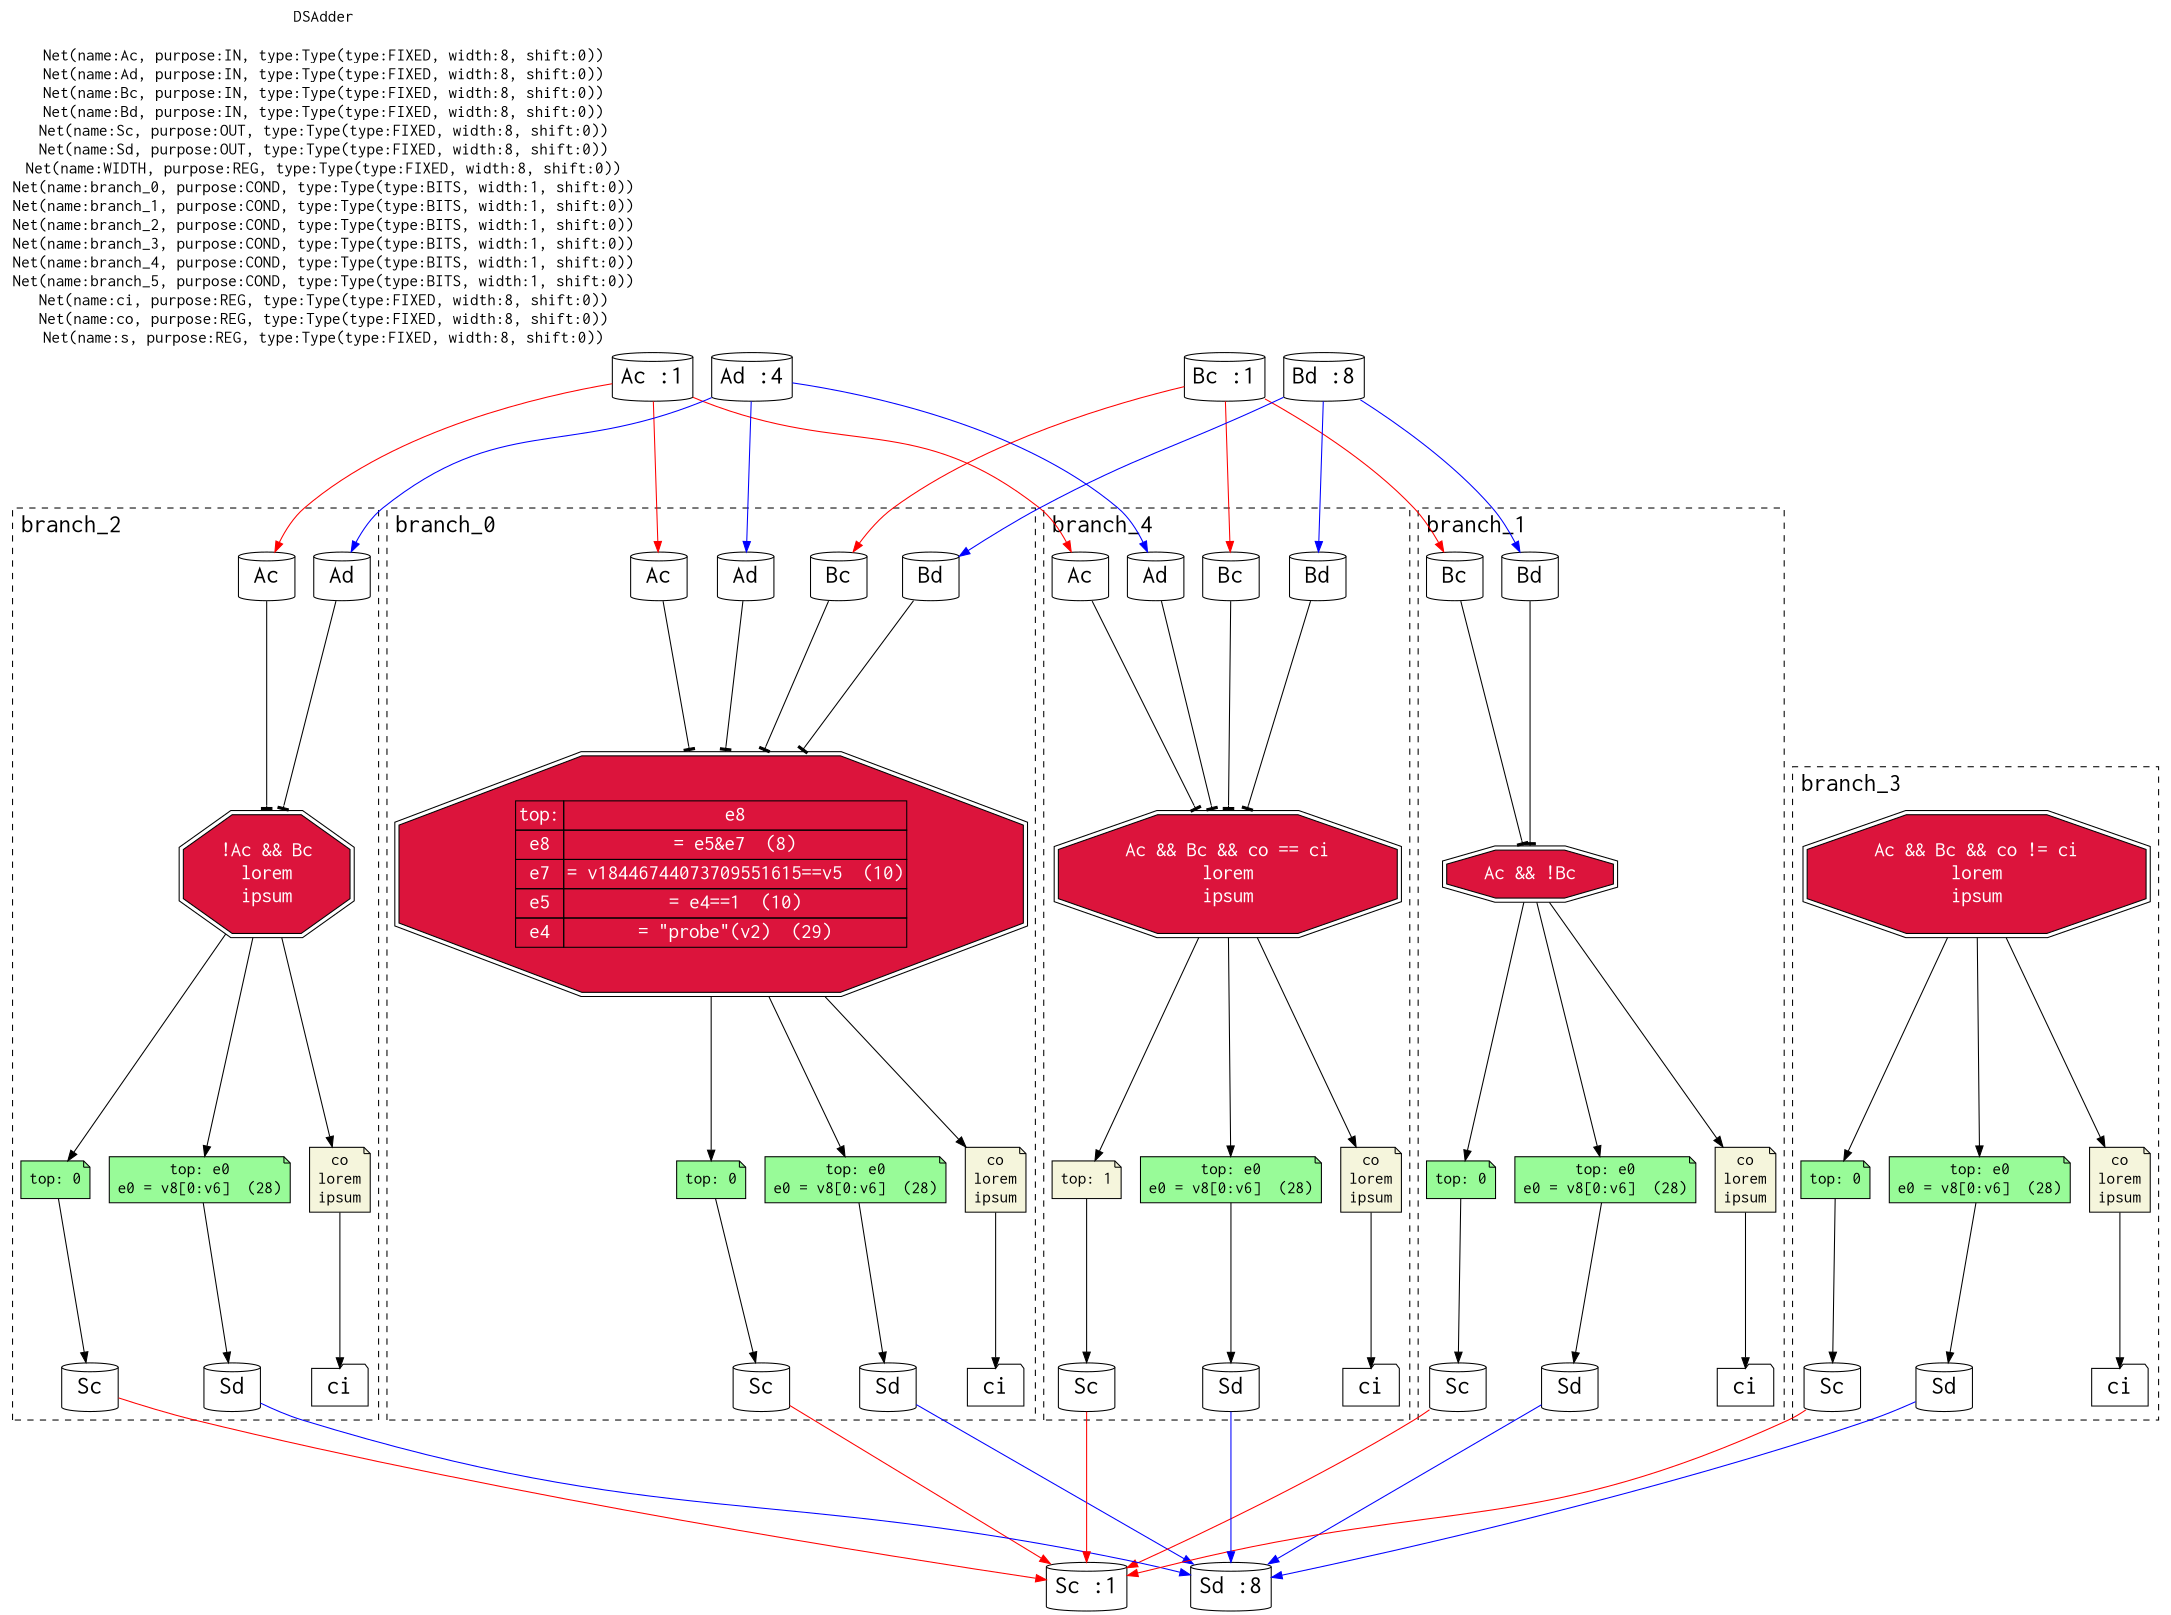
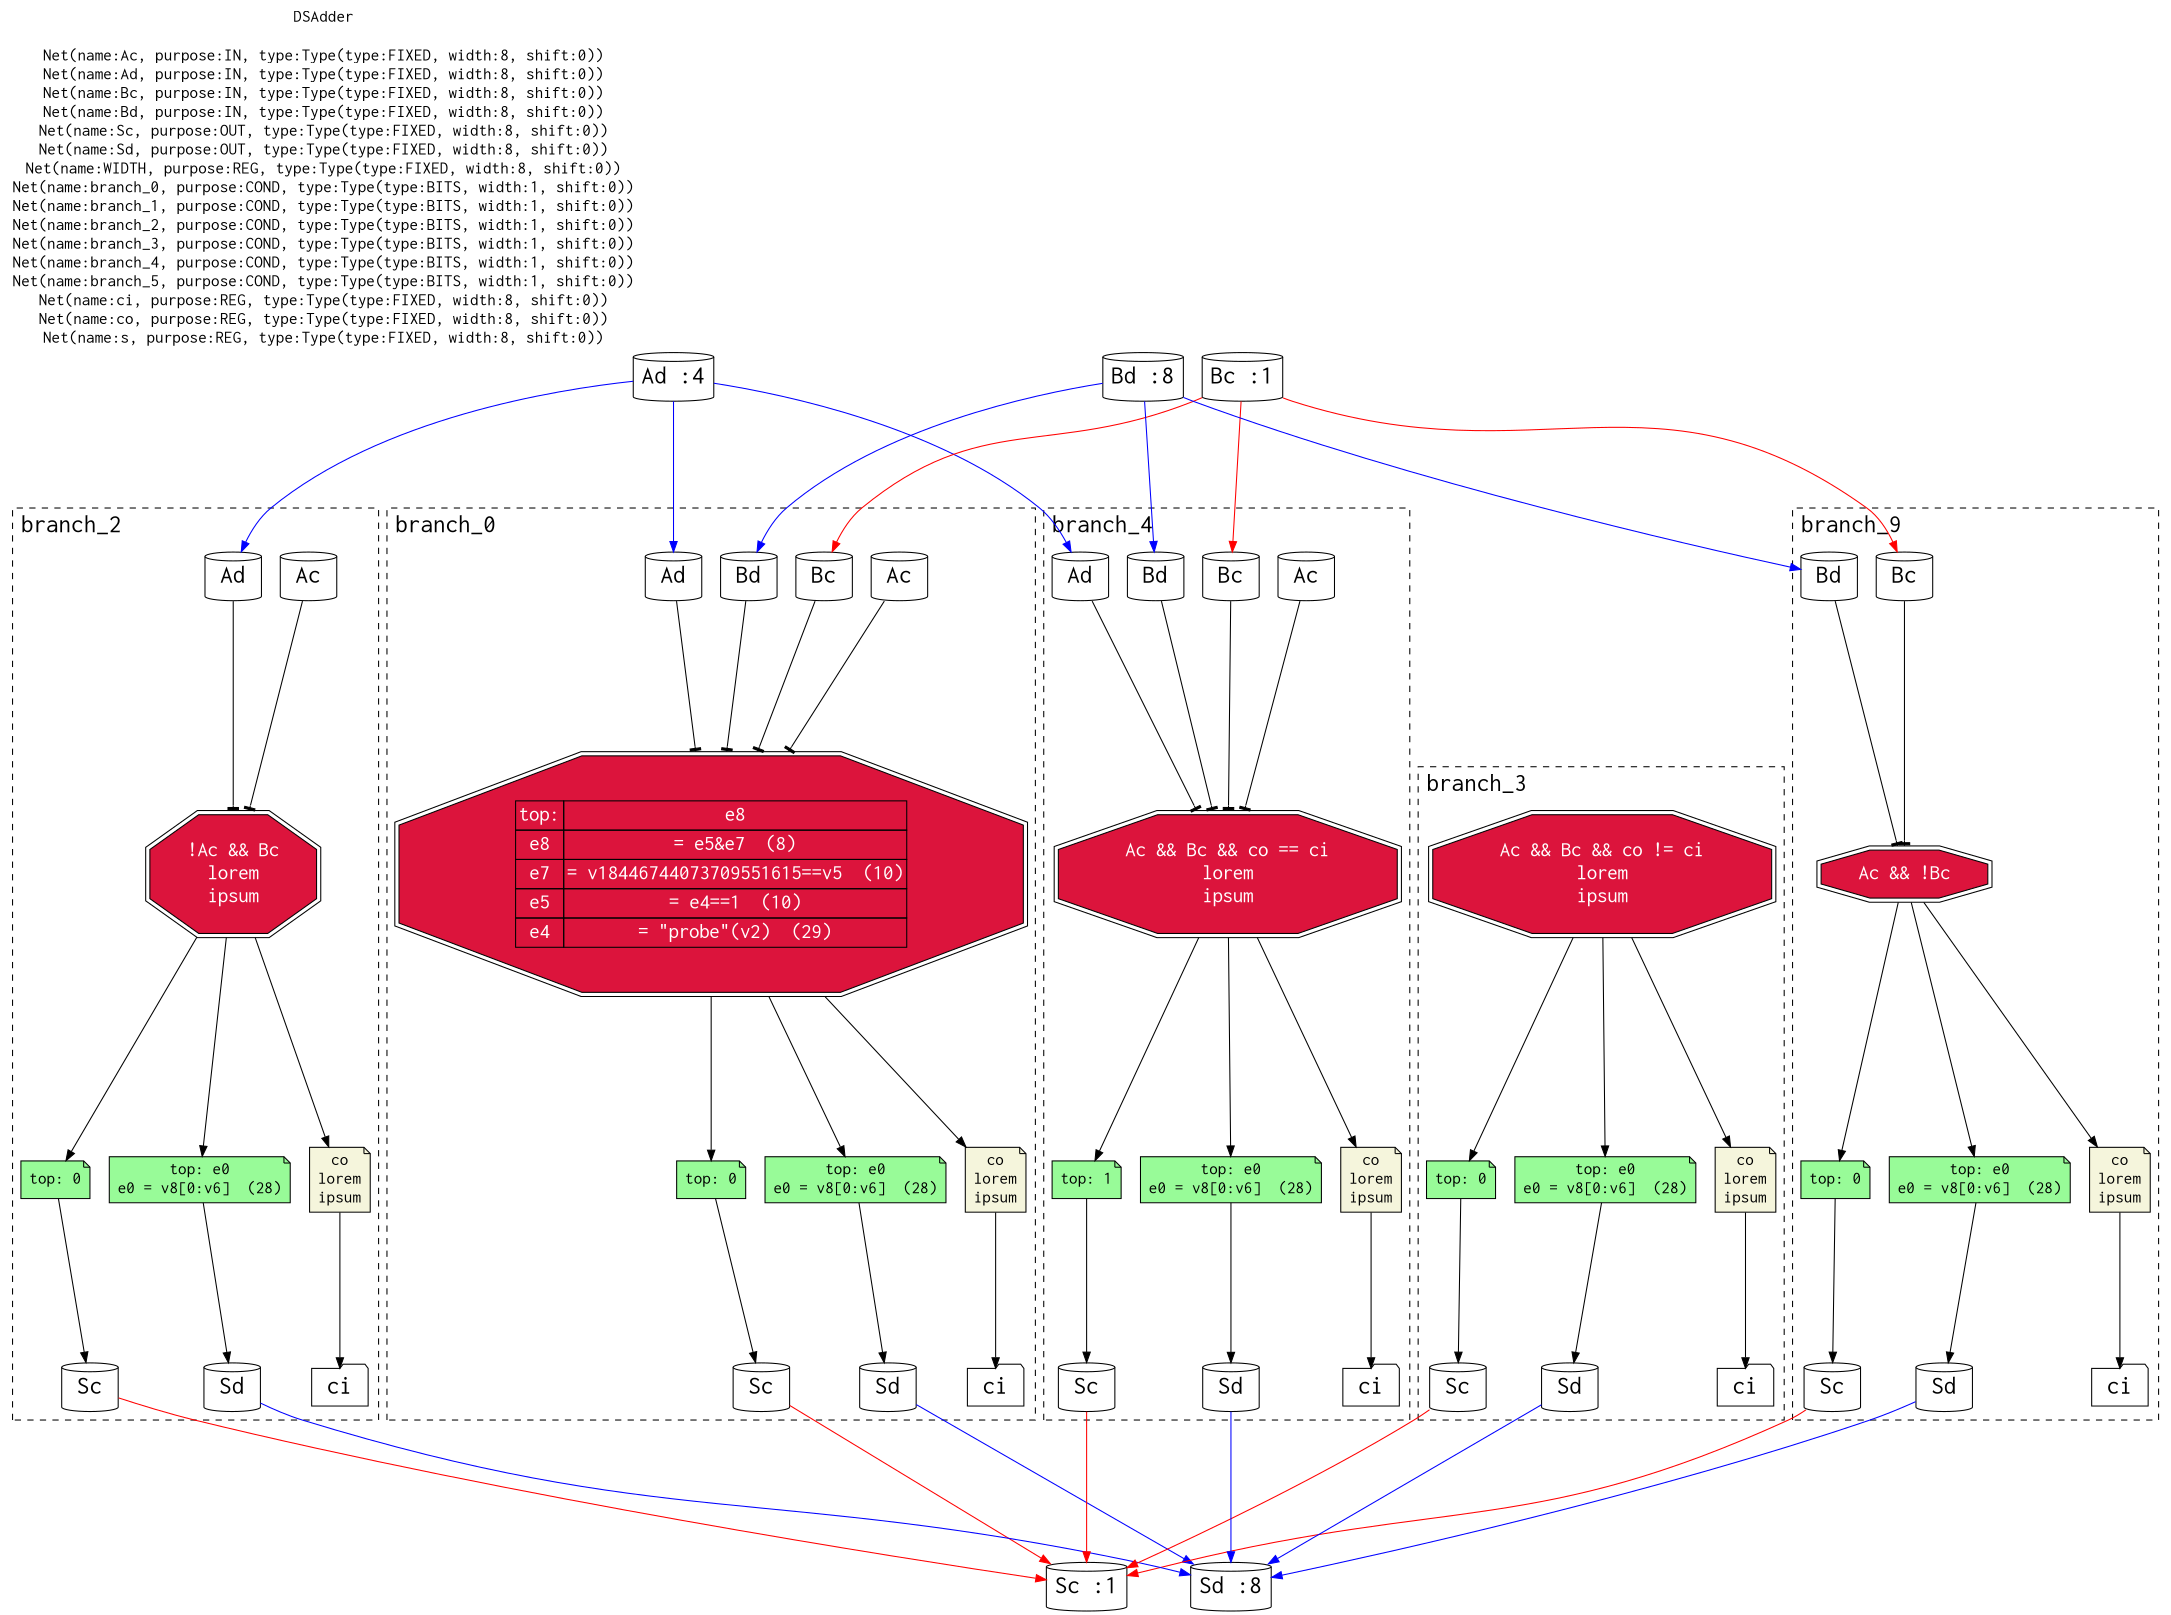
node "Ac :1": removed
cluster "branch_1": label "branch_1" -> "branch_9"
node "top: 1": fillcolor beige -> palegreen
